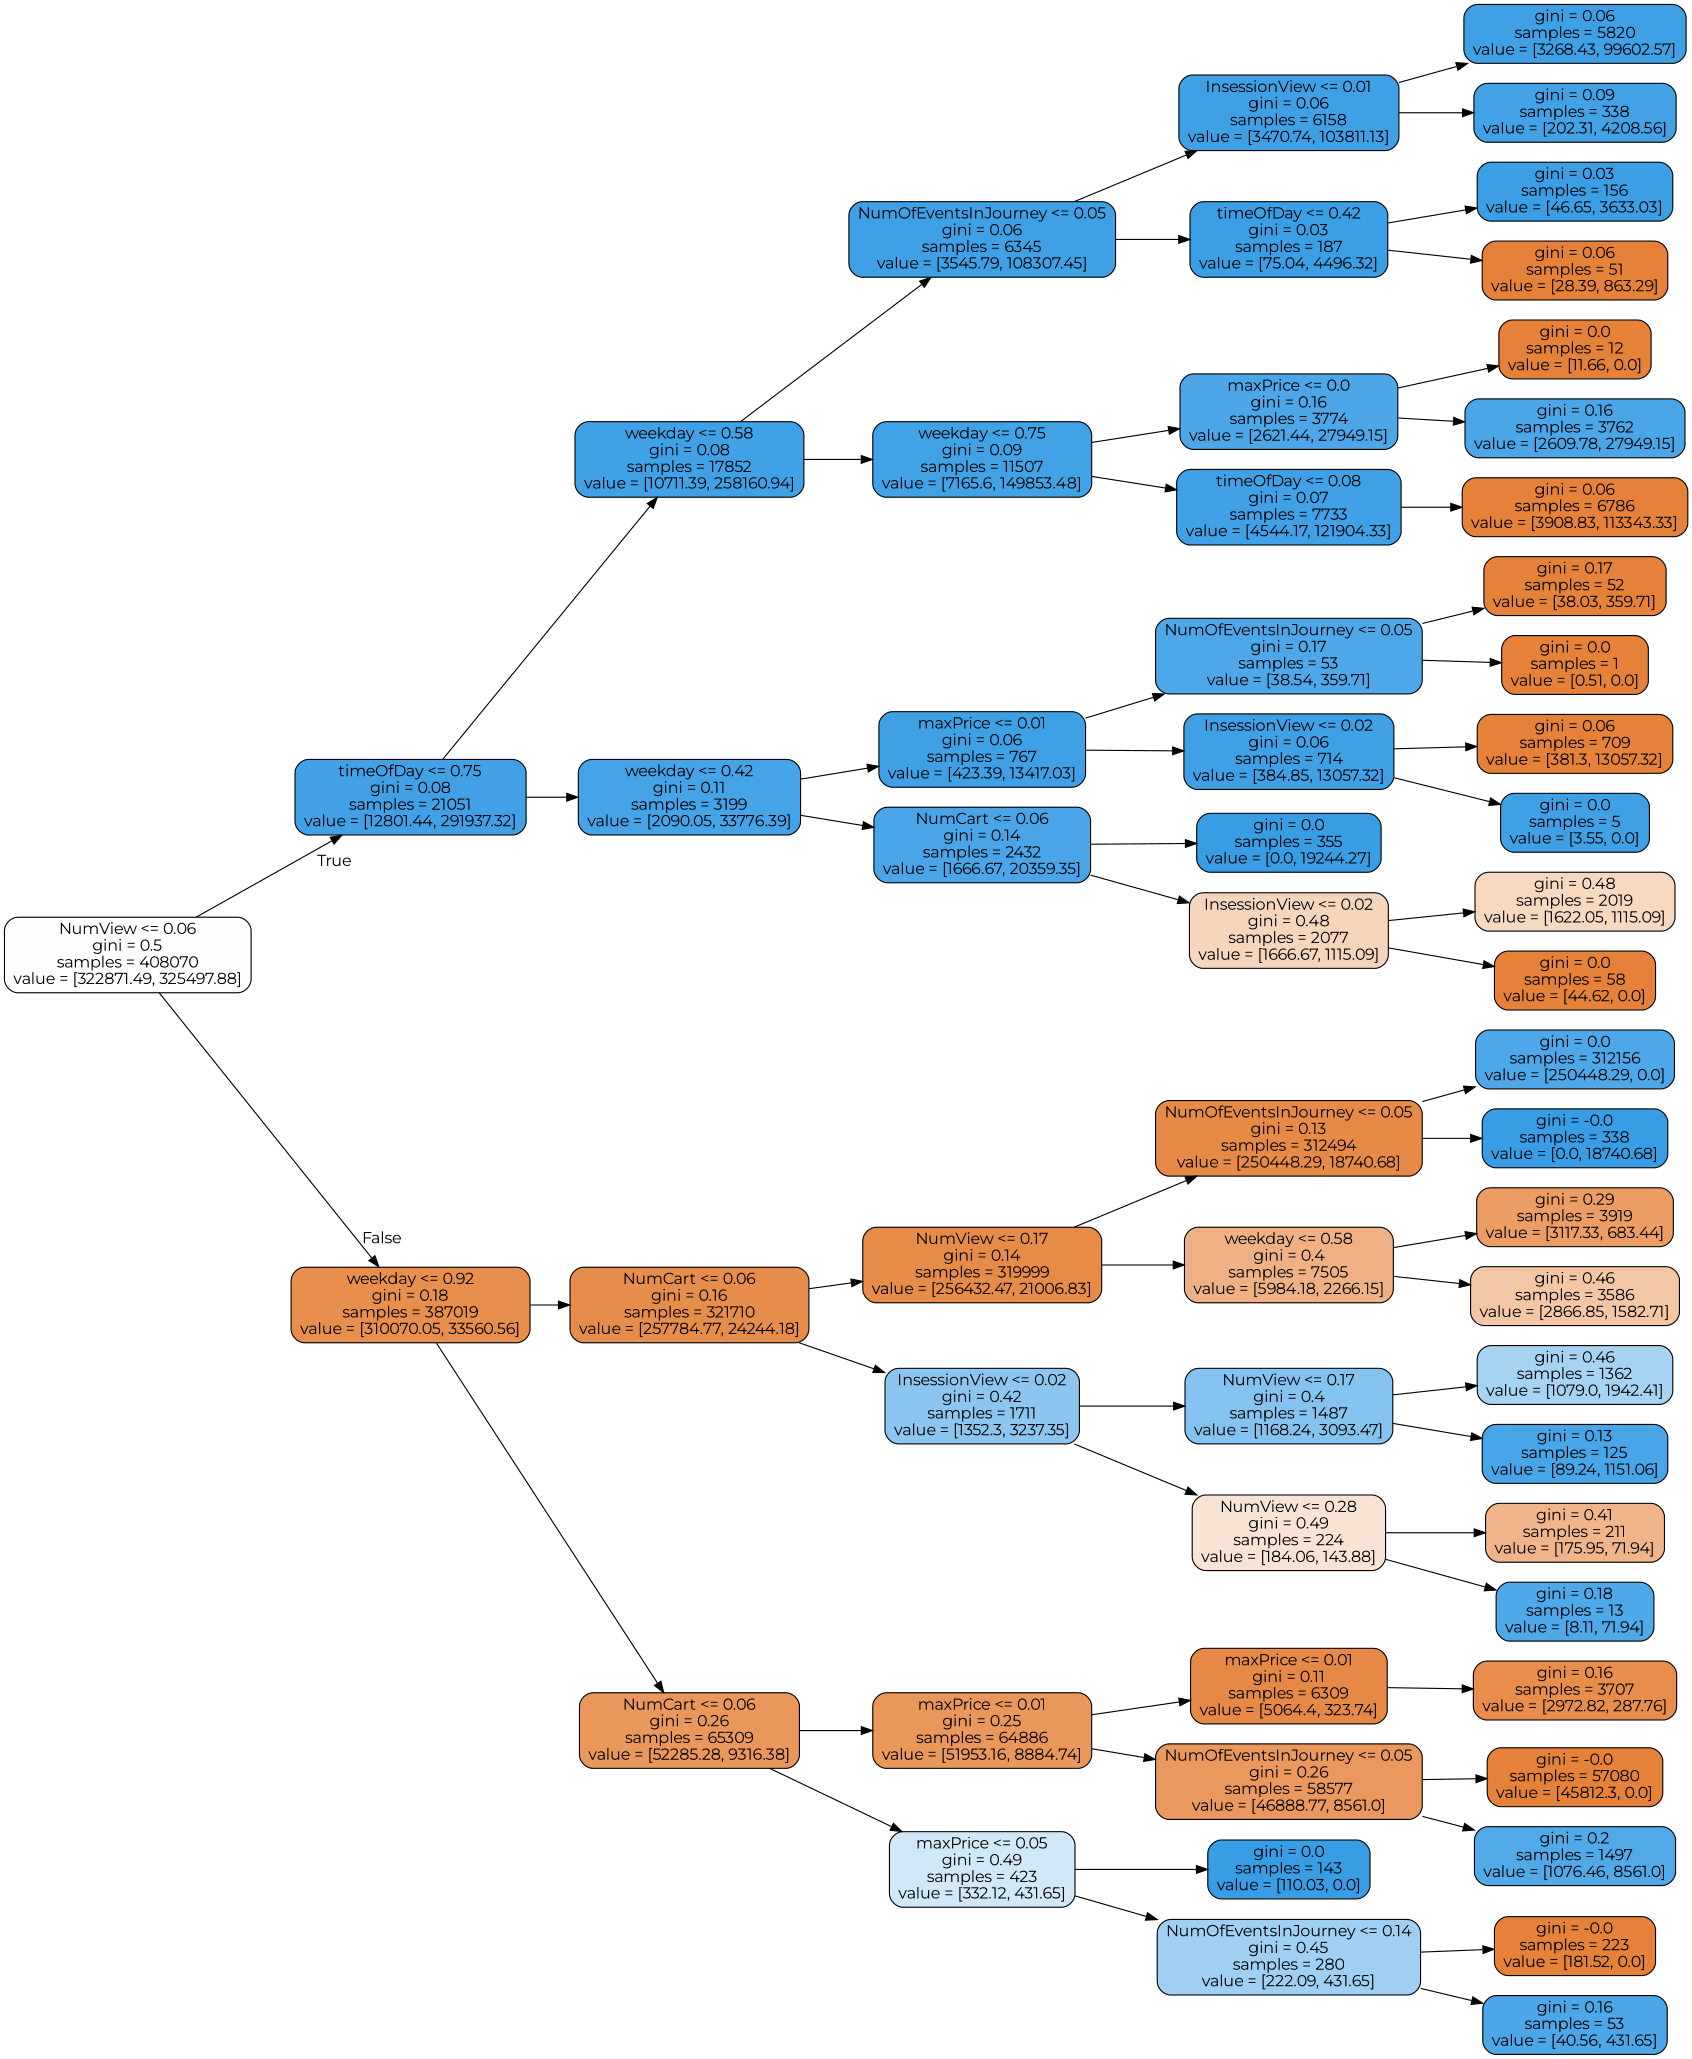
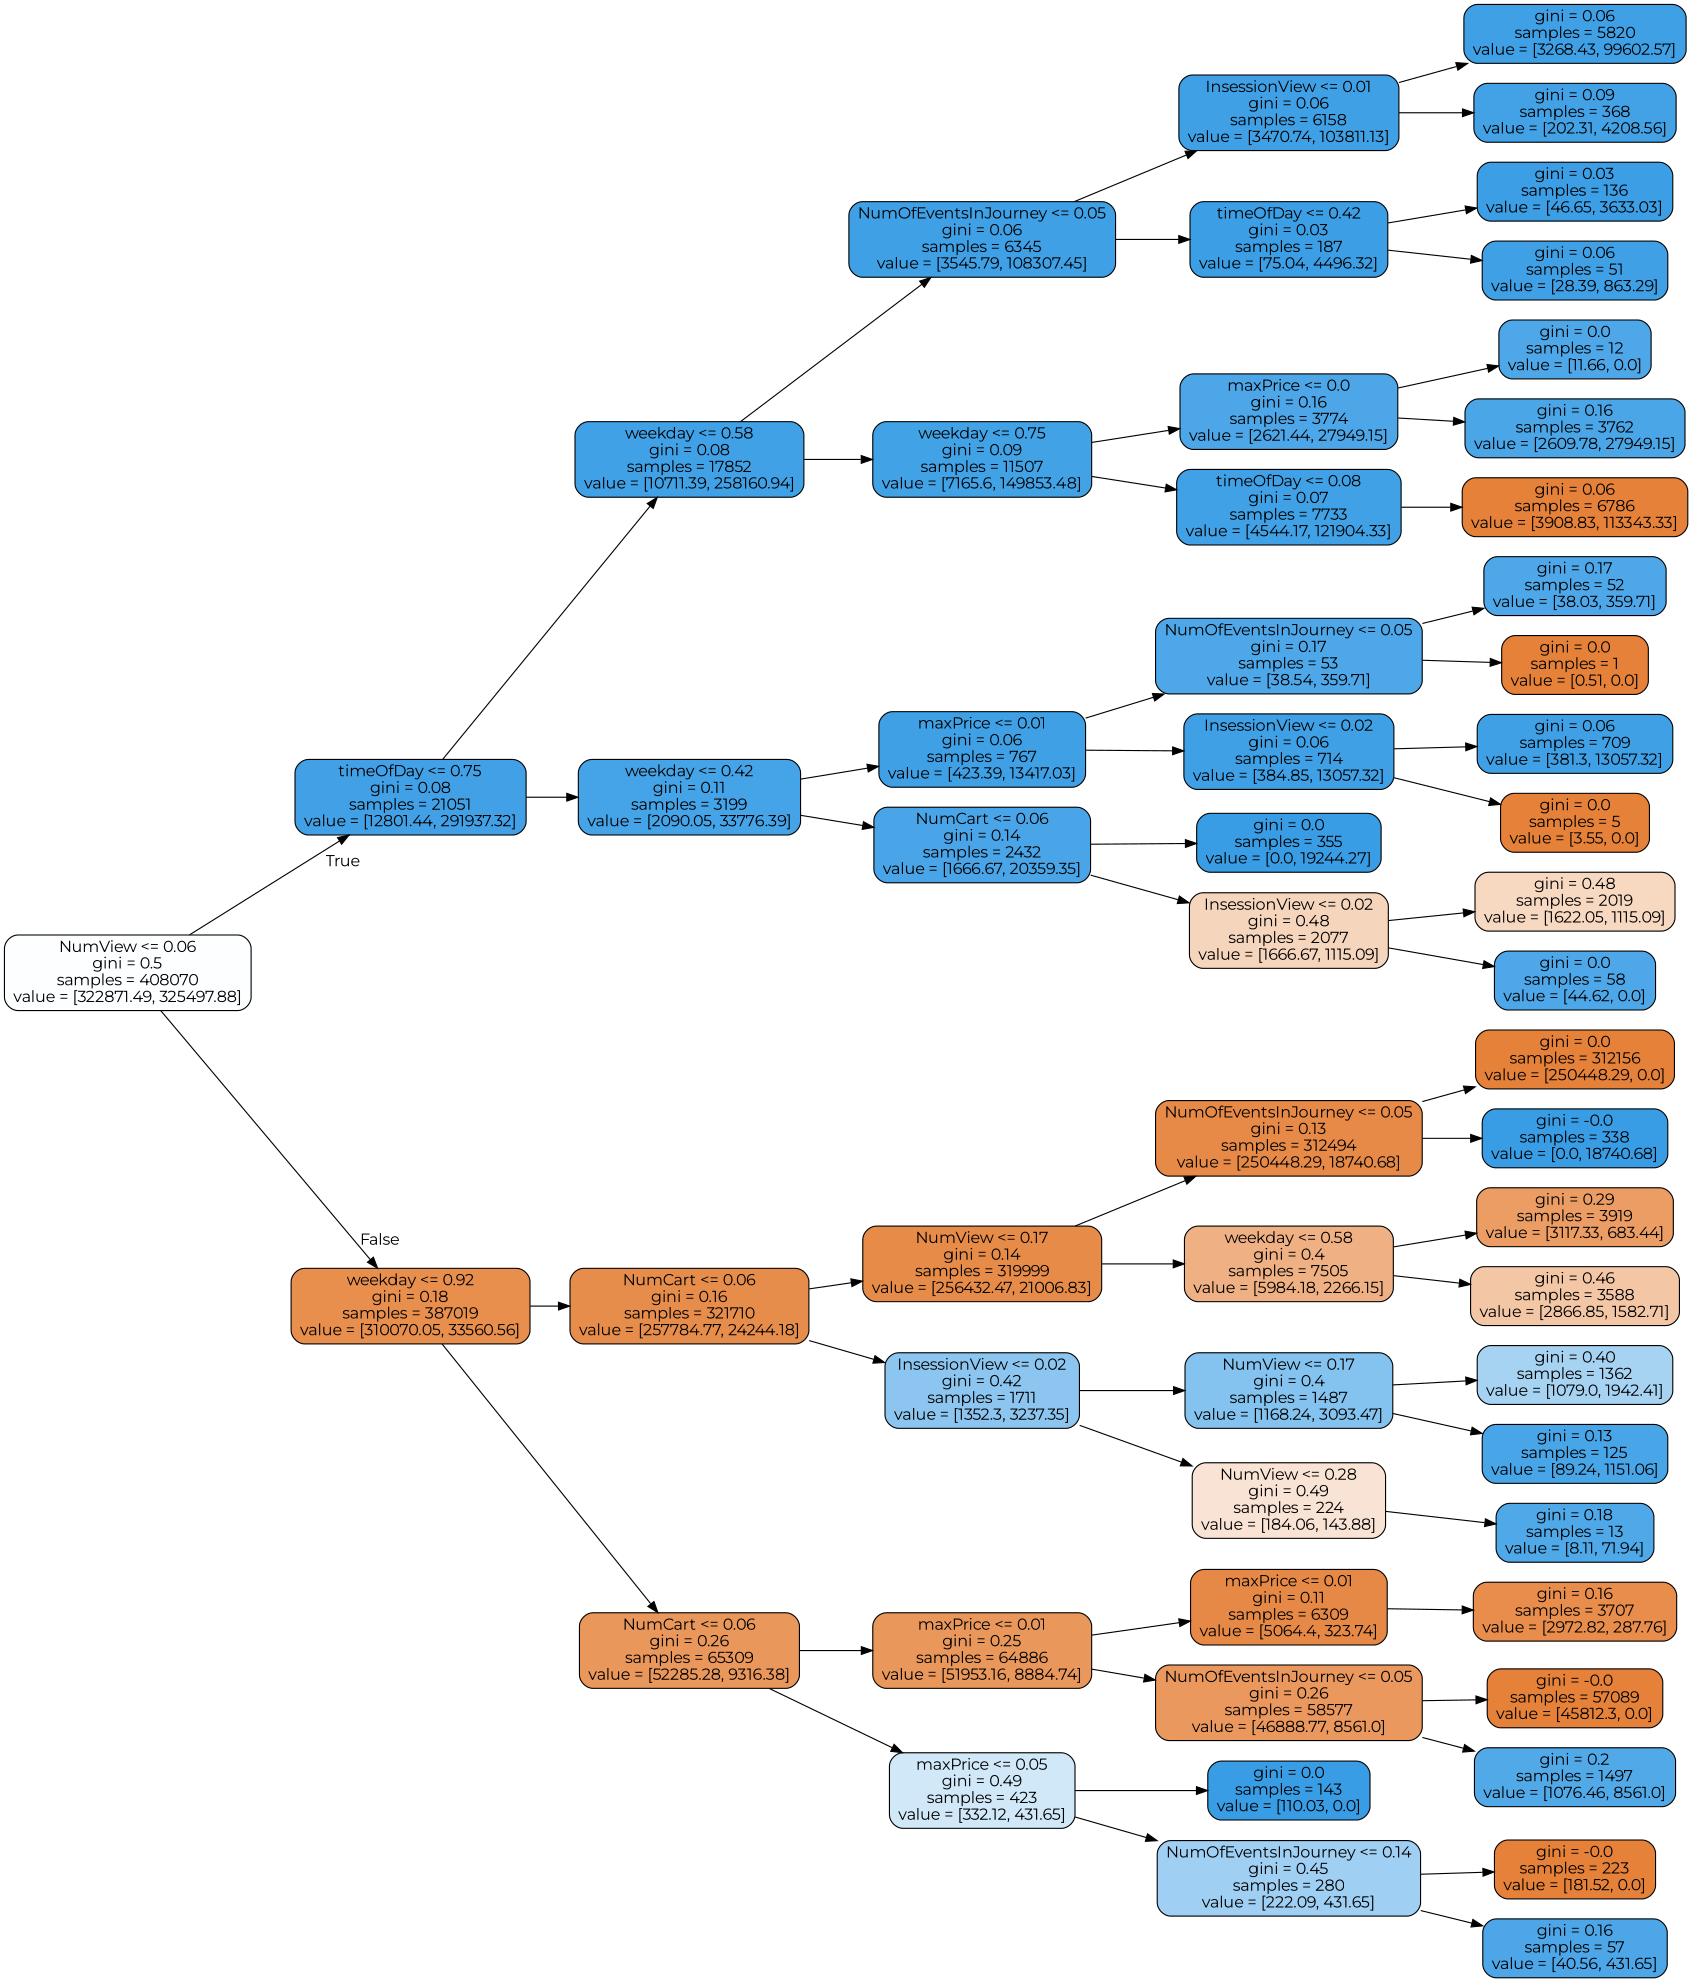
node "gini = 0.09 samples = 338 value = [202.31, 4208.56]": label "gini = 0.09 samples = 338 value = [202.31, 4208.56]" -> "gini = 0.09 samples = 368 value = [202.31, 4208.56]"
node "gini = 0.03 samples = 156 value = [46.65, 3633.03]": label "gini = 0.03 samples = 156 value = [46.65, 3633.03]" -> "gini = 0.03 samples = 136 value = [46.65, 3633.03]"
node "gini = 0.06 samples = 51 value = [28.39, 863.29]": fillcolor #e58139 -> #40a0e6
node "gini = 0.0 samples = 12 value = [11.66, 0.0]": fillcolor #e58139 -> #4ea7e8
node "gini = 0.17 samples = 52 value = [38.03, 359.71]": fillcolor #e58139 -> #4ea7e8
node "gini = 0.06 samples = 709 value = [381.3, 13057.32]": fillcolor #e58139 -> #3fa0e6
node "gini = 0.0 samples = 5 value = [3.55, 0.0]": fillcolor #40a0e6 -> #e58139
node "gini = 0.0 samples = 58 value = [44.62, 0.0]": fillcolor #e58139 -> #4ea7e8
node "gini = 0.0 samples = 312156 value = [250448.29, 0.0]": fillcolor #4ea7e8 -> #e58139
node "gini = 0.46 samples = 3586 value = [2866.85, 1582.71]": label "gini = 0.46 samples = 3586 value = [2866.85, 1582.71]" -> "gini = 0.46 samples = 3588 value = [2866.85, 1582.71]"
node "gini = 0.46 samples = 1362 value = [1079.0, 1942.41]": label "gini = 0.46 samples = 1362 value = [1079.0, 1942.41]" -> "gini = 0.40 samples = 1362 value = [1079.0, 1942.41]"
node "gini = 0.41 samples = 211 value = [175.95, 71.94]": removed
node "gini = -0.0 samples = 57080 value = [45812.3, 0.0]": label "gini = -0.0 samples = 57080 value = [45812.3, 0.0]" -> "gini = -0.0 samples = 57089 value = [45812.3, 0.0]"
node "gini = 0.16 samples = 53 value = [40.56, 431.65]": label "gini = 0.16 samples = 53 value = [40.56, 431.65]" -> "gini = 0.16 samples = 57 value = [40.56, 431.65]"
